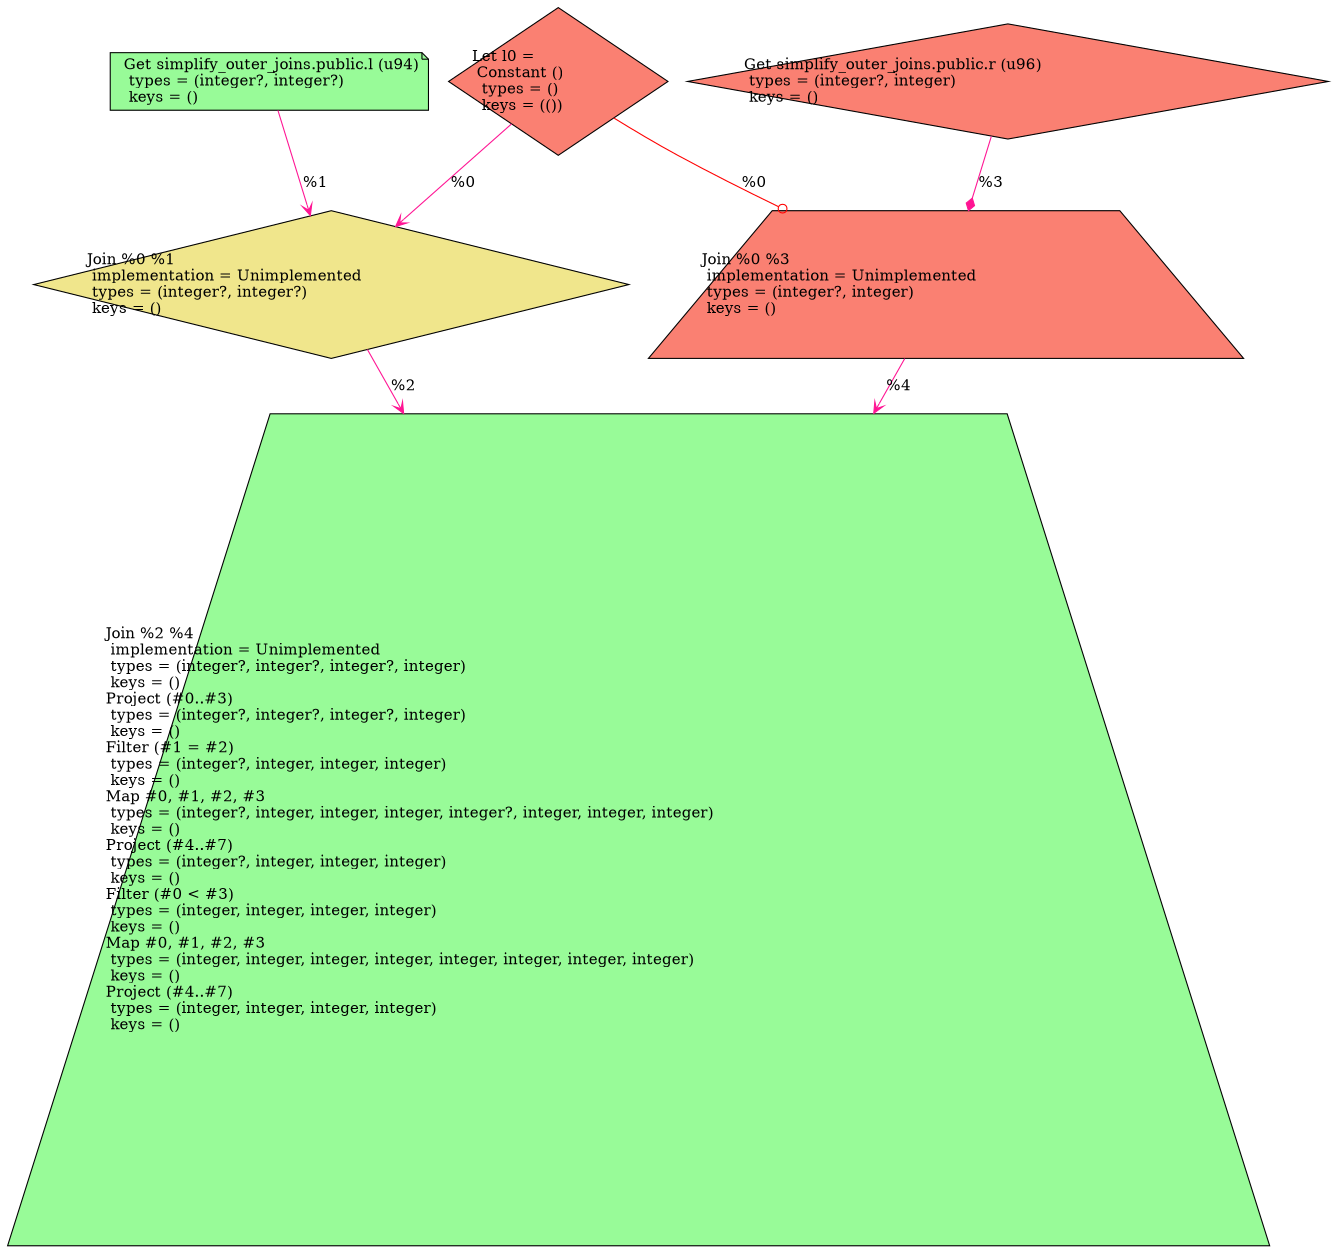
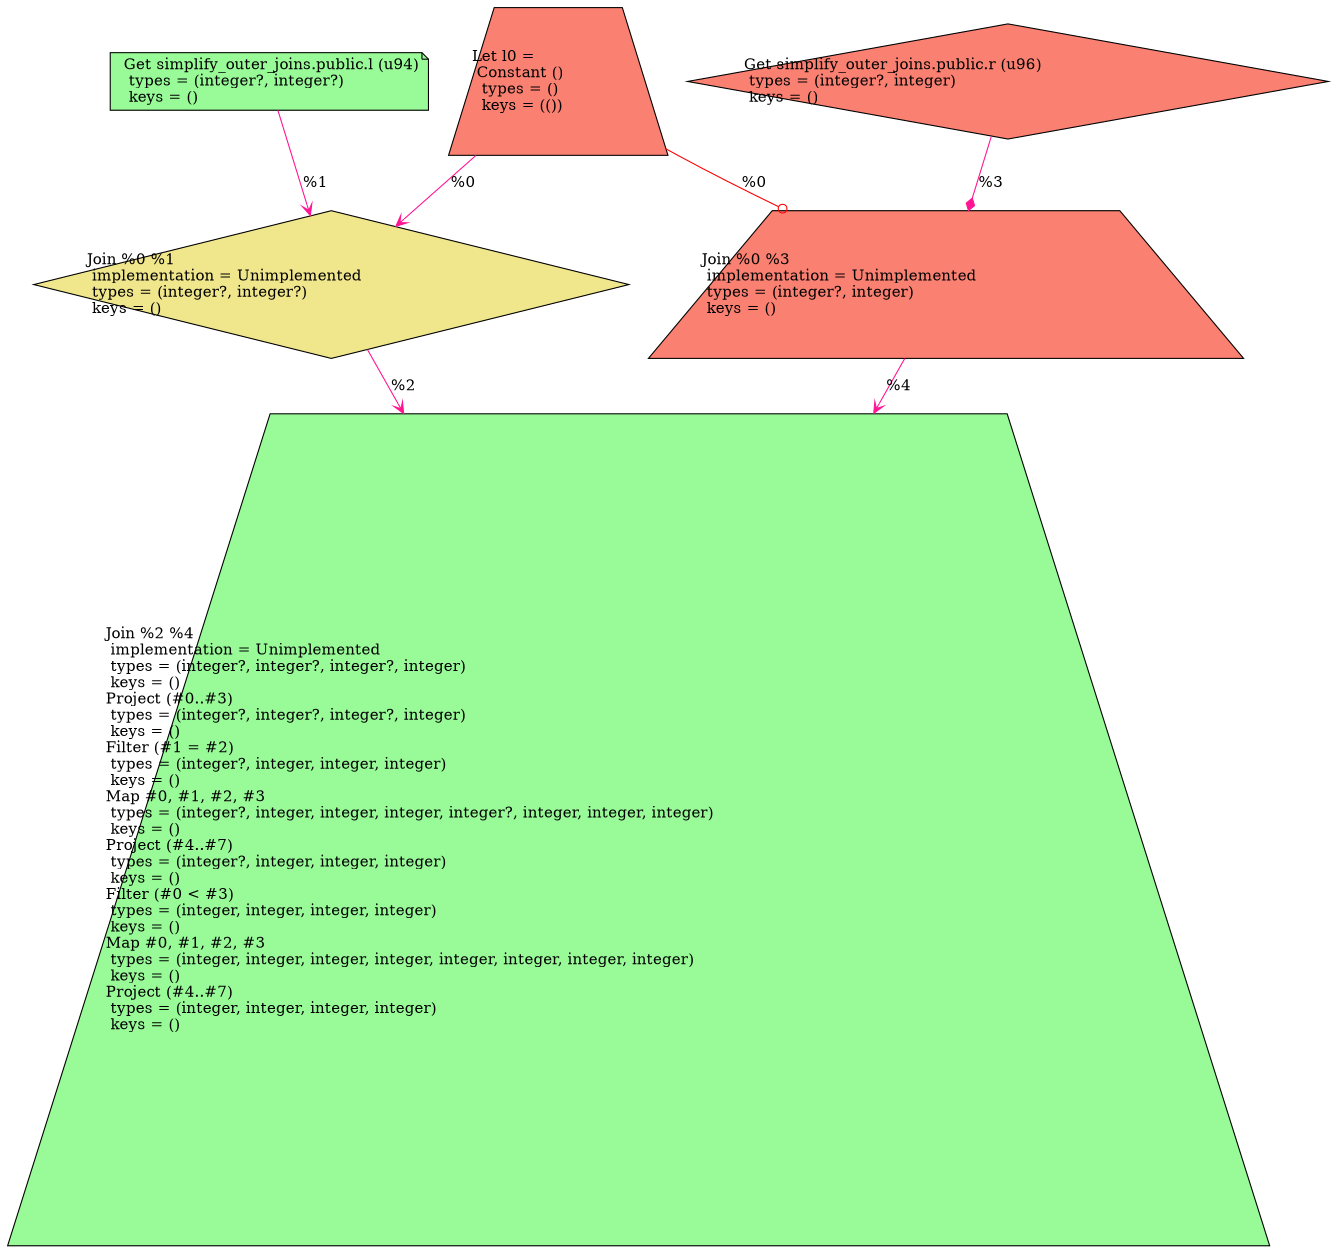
node "Let l0 = Constant () types = () keys = (())": shape diamond -> trapezium
